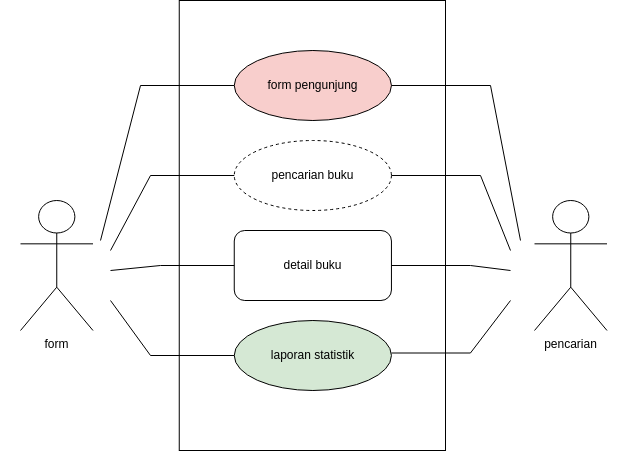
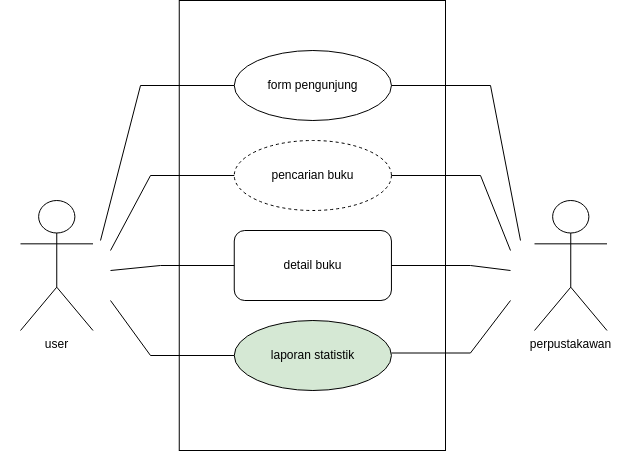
node "form pengunjung": fillcolor #f8cecc -> #ffffff
node "form": label "form" -> "user"
node "pencarian": label "pencarian" -> "perpustakawan"
